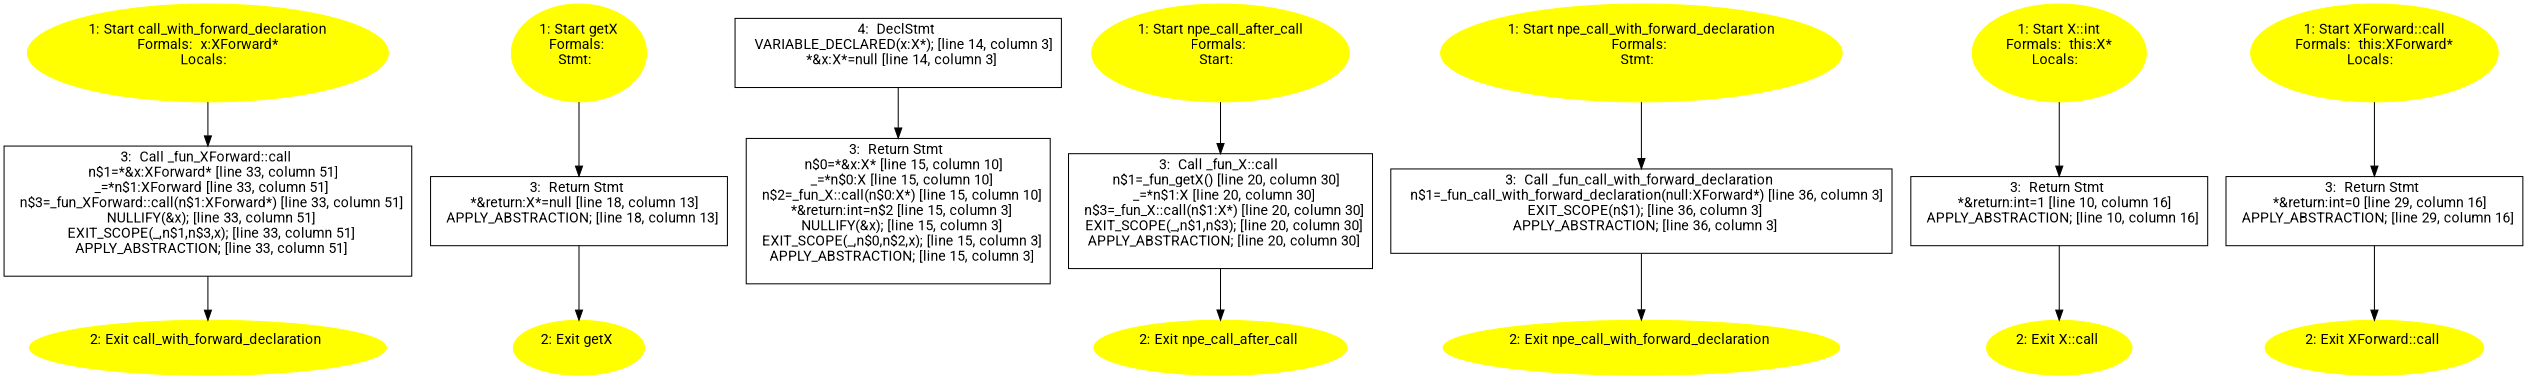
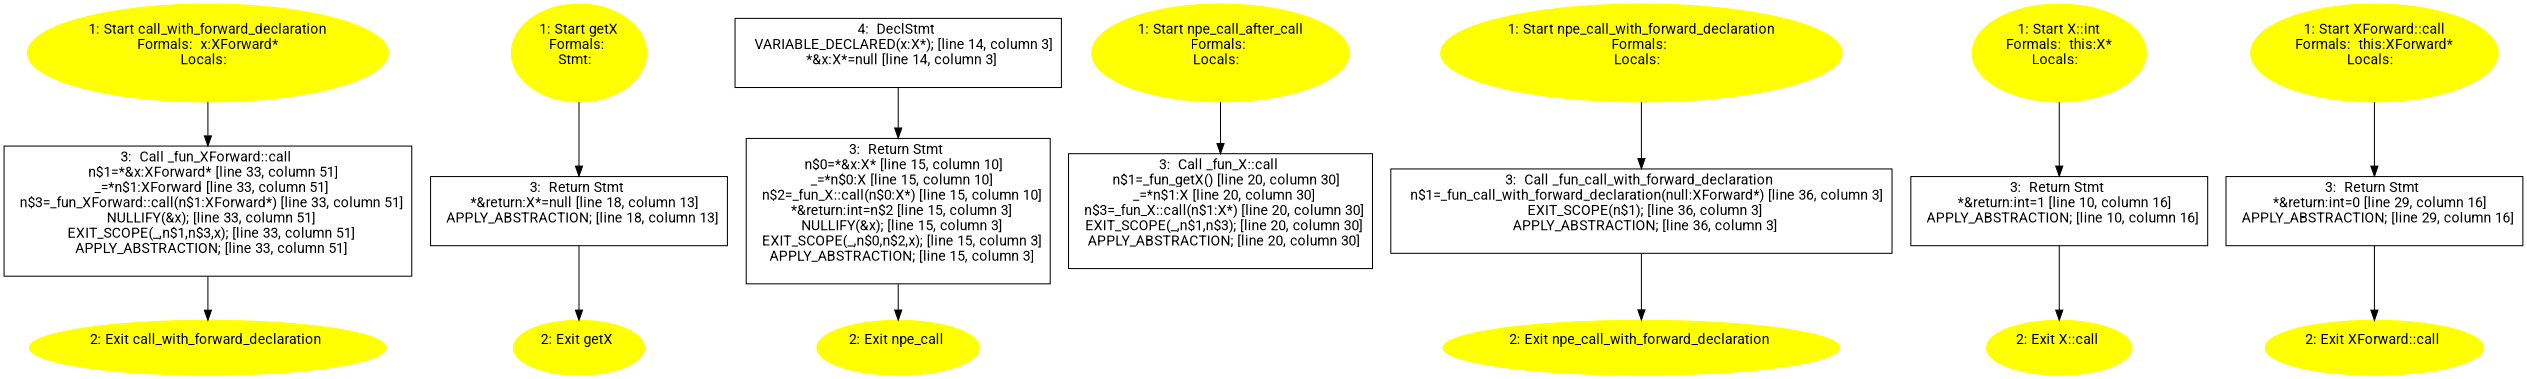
node "1: Start npe_call_after_call Formals: Start:": label "1: Start npe_call_after_call Formals: Start:" -> "1: Start npe_call_after_call Formals: Locals:"
node "1: Start npe_call_with_forward_declaration Formals: Stmt:": label "1: Start npe_call_with_forward_declaration Formals: Stmt:" -> "1: Start npe_call_with_forward_declaration Formals: Locals:"
node "2: Exit npe_call": added
node "2: Exit npe_call_after_call": removed
